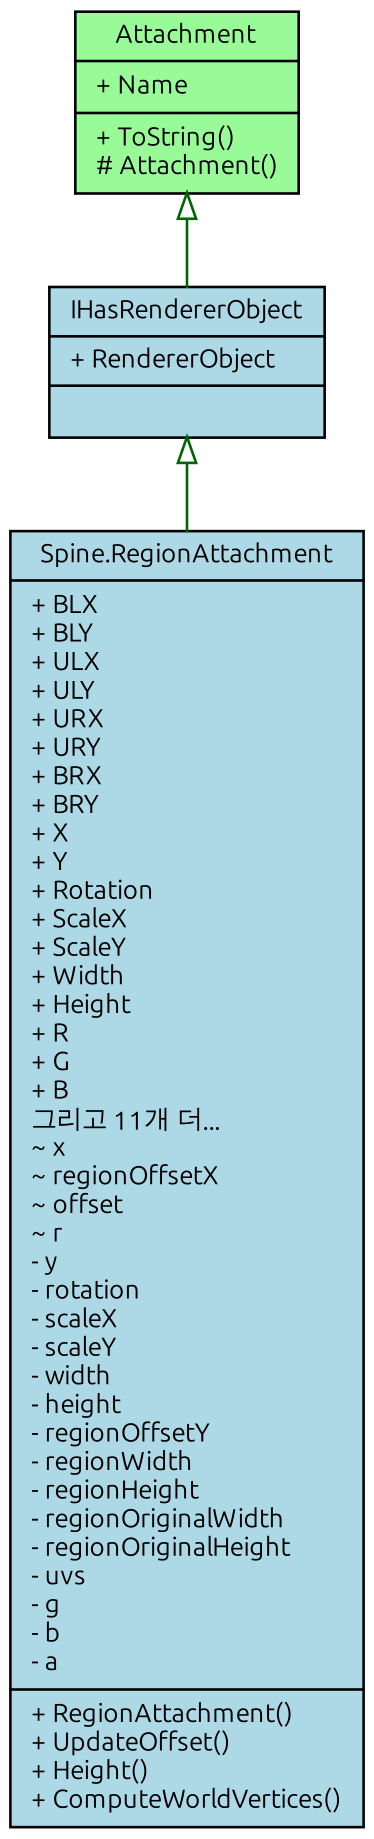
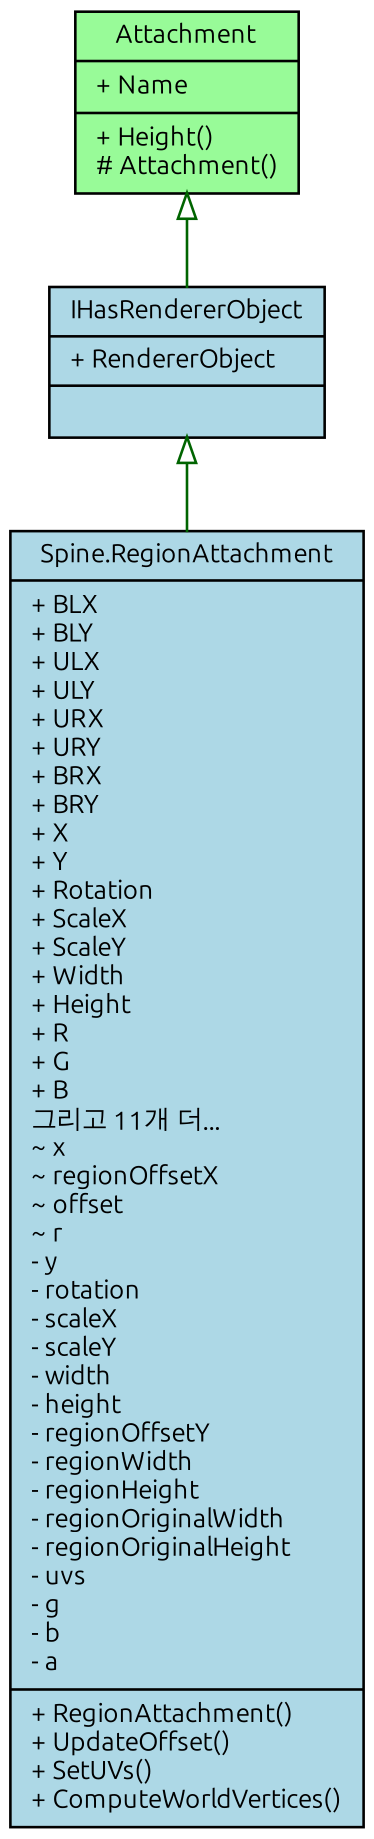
node "Attachment": text "+ ToString()" -> "+ Height()"
node "Spine.RegionAttachment": text "+ Height()" -> "+ SetUVs()"
